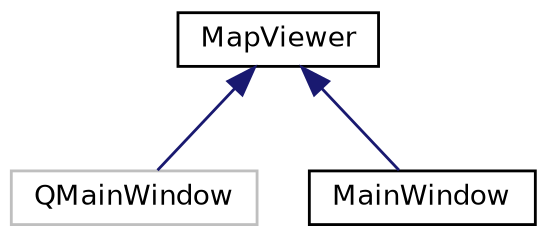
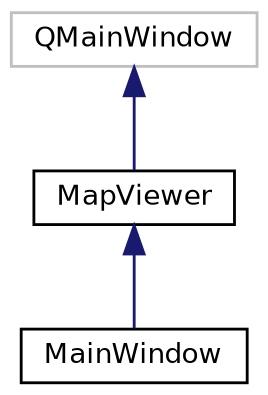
edge "QMainWindow" -> "MapViewer": reversed
